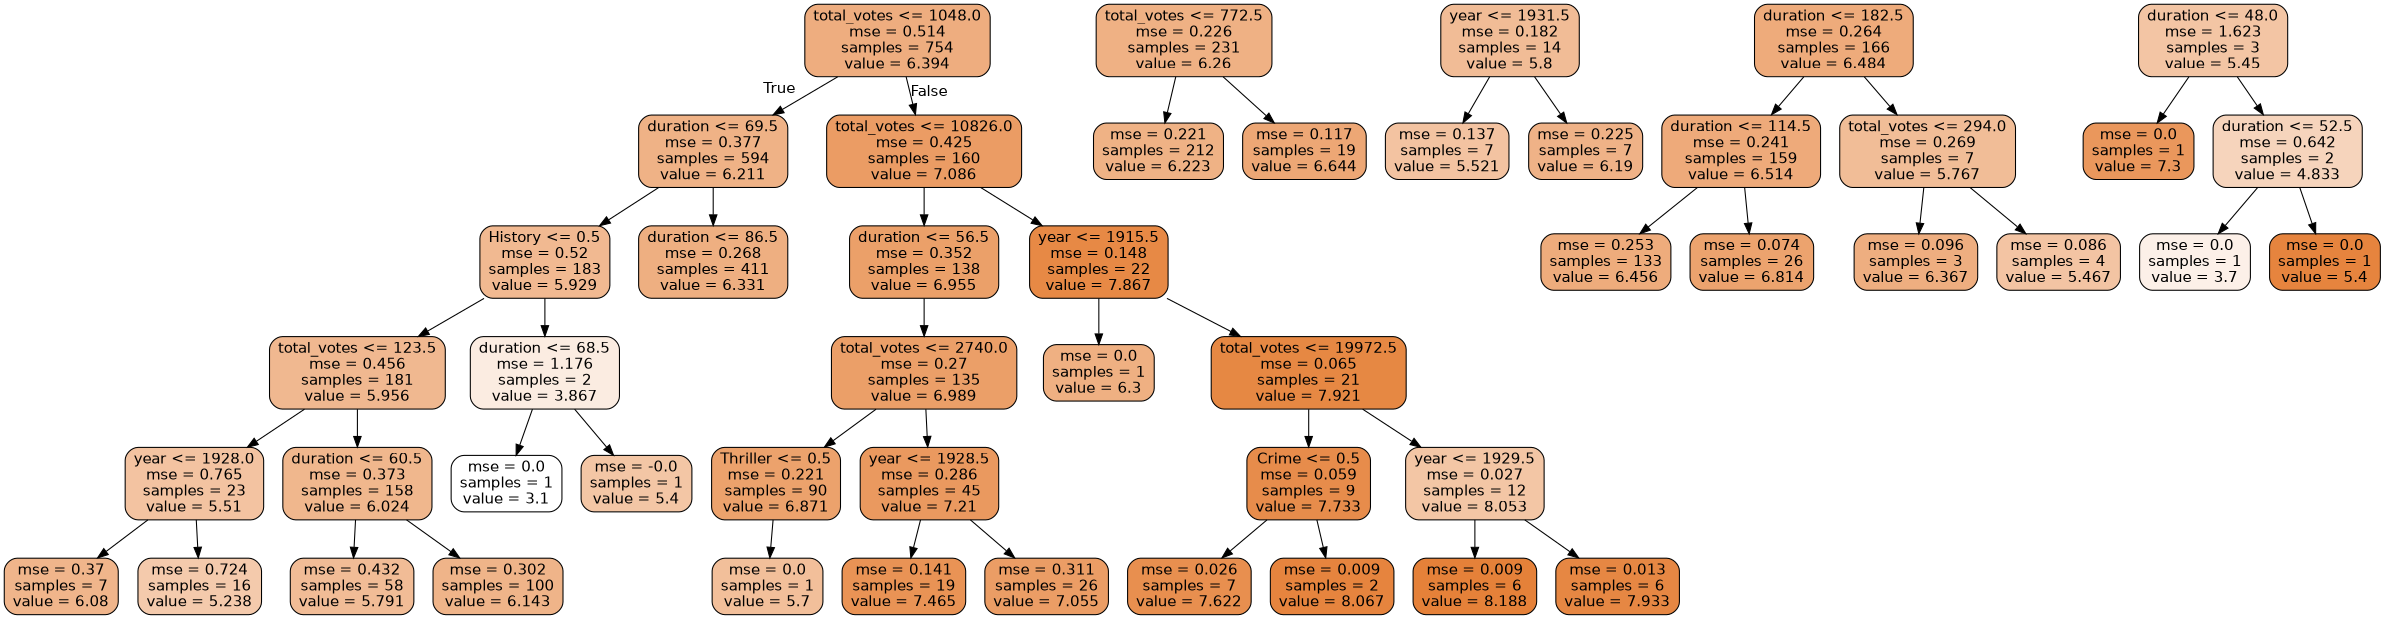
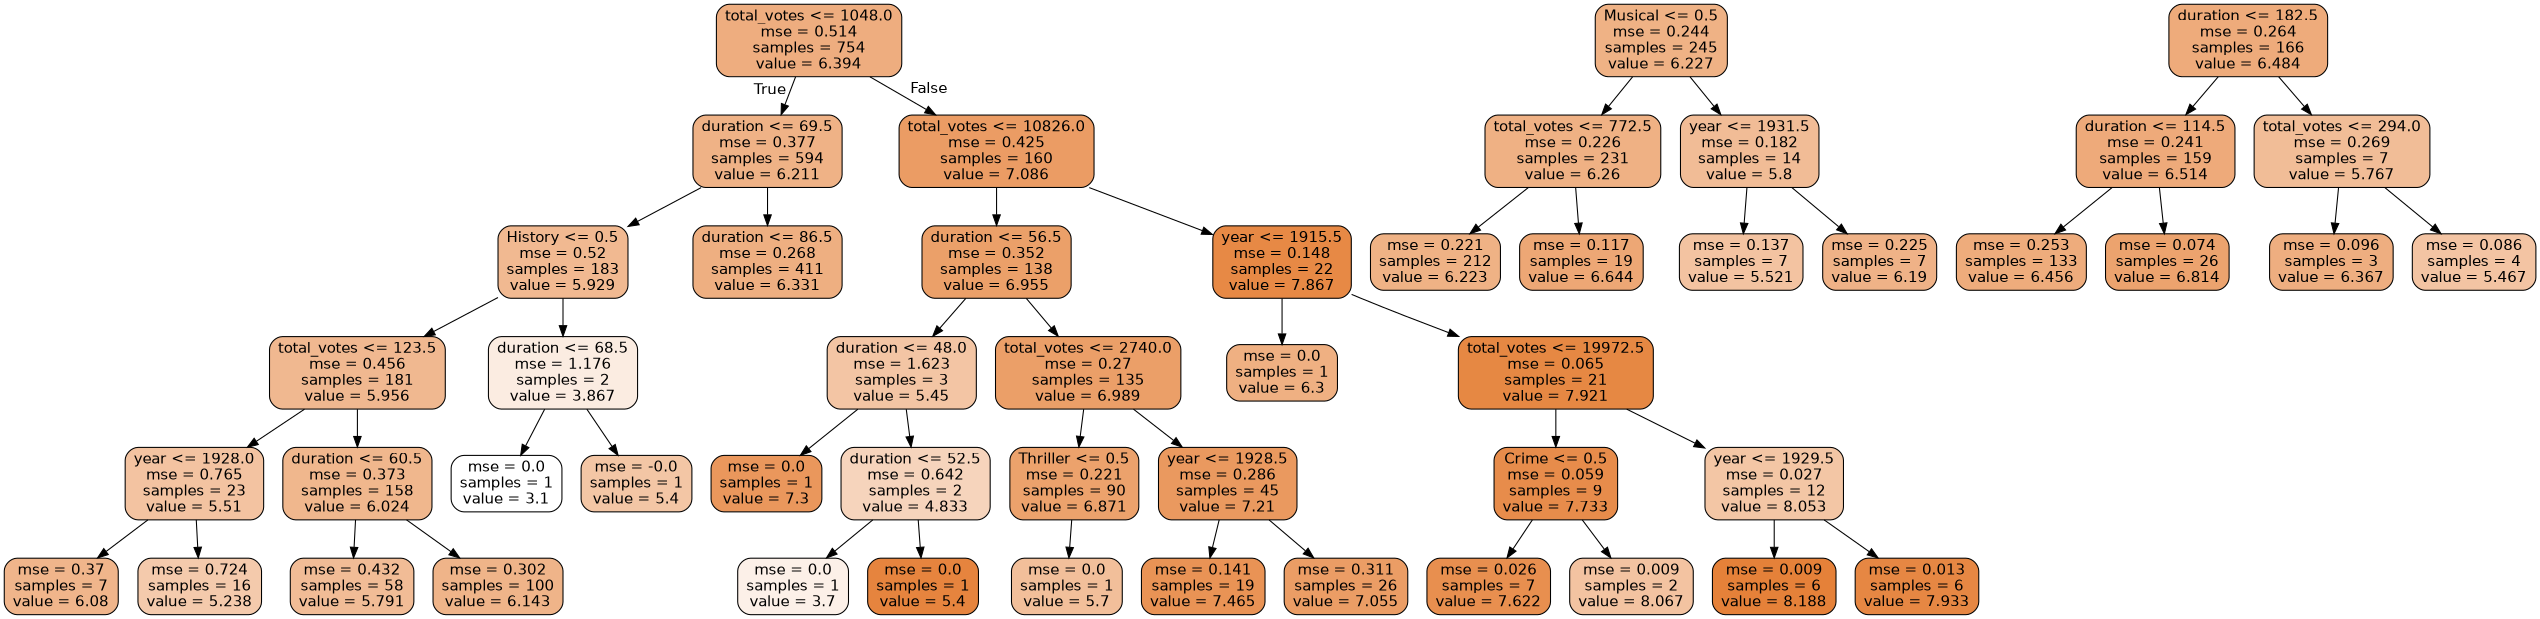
node "Musical <= 0.5 mse = 0.244 samples = 245 value = 6.227": added
edge "duration <= 56.5 mse = 0.352 samples = 138 value = 6.955" -> "duration <= 48.0 mse = 1.623 samples = 3 value = 5.45": added
node "mse = 0.009 samples = 2 value = 8.067": fillcolor #e6843e -> #f3c3a1
